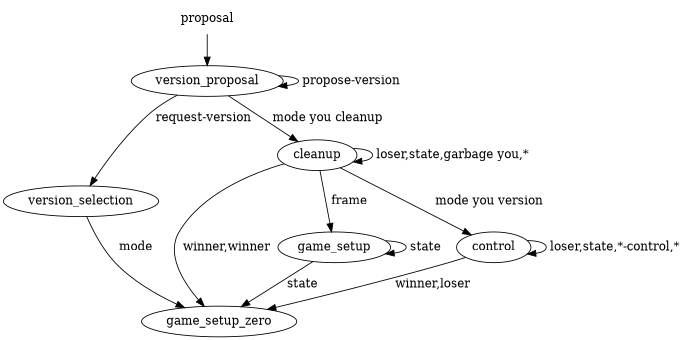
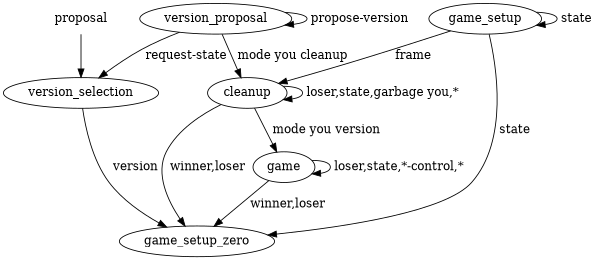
edge "proposal" -> "version_proposal": now "proposal" -> "version_selection"
edge "version_proposal" -> "version_selection": label " request-version" -> " request-state"
edge "cleanup" -> "game_setup": reversed
edge "version_selection" -> "game_setup_zero": label " mode" -> " version"
edge "cleanup" -> "game_setup_zero": label " winner,winner" -> " winner,loser"
node "control": label "control" -> "game"
